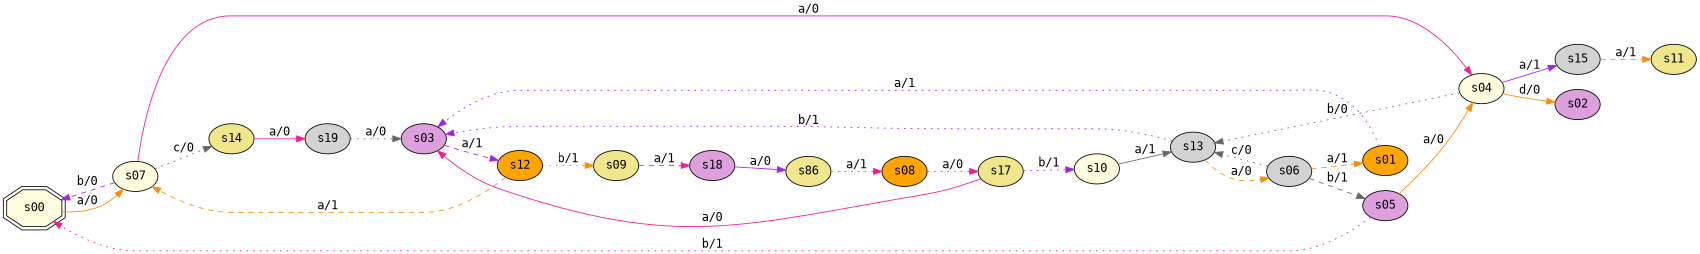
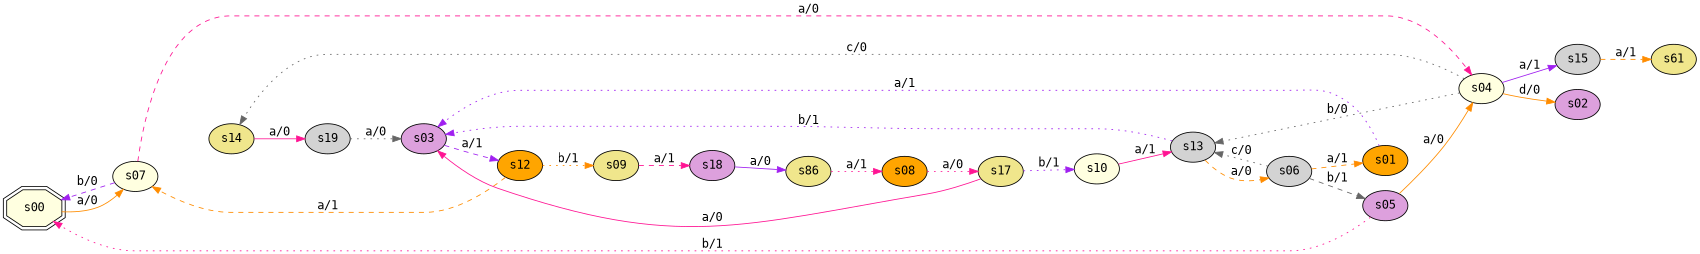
edge "s07" -> "s04": style solid -> dashed
node "s11": label "s11" -> "s61"
edge "s07" -> "s14": now "s04" -> "s14"
edge "s10" -> "s13": color gray40 -> deeppink
